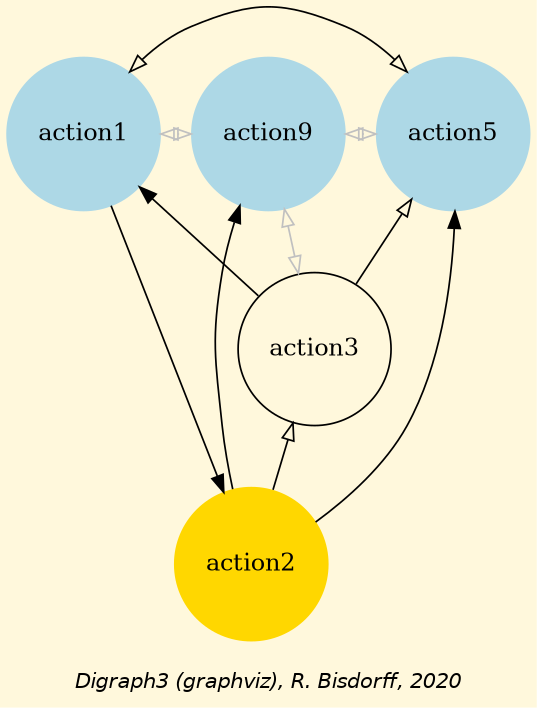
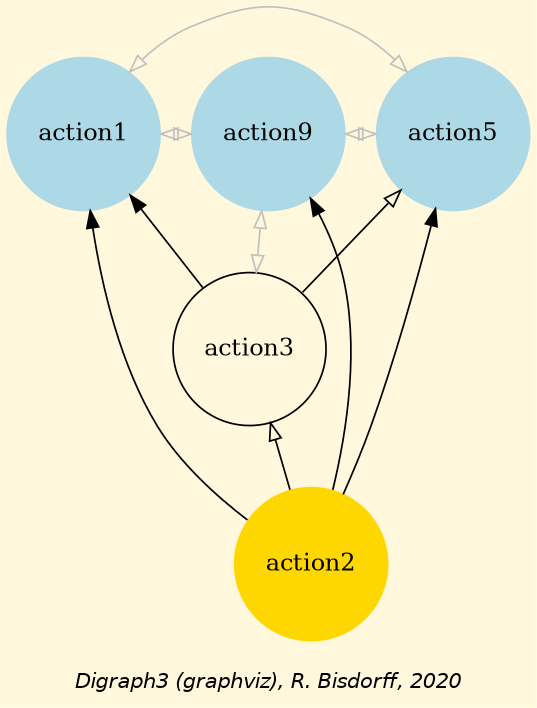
edge "action1" -- "action5": color black -> grey
edge "action1" -> "action2": reversed
